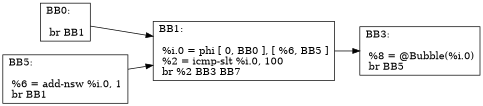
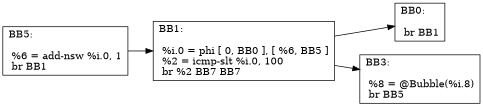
edge "BB0:" -> "BB1:": reversed
node "BB3:": text "%8 = @Bubble(%i.0)" -> "%8 = @Bubble(%i.8)"
node "BB1:": text "br %2 BB3 BB7" -> "br %2 BB7 BB7"
